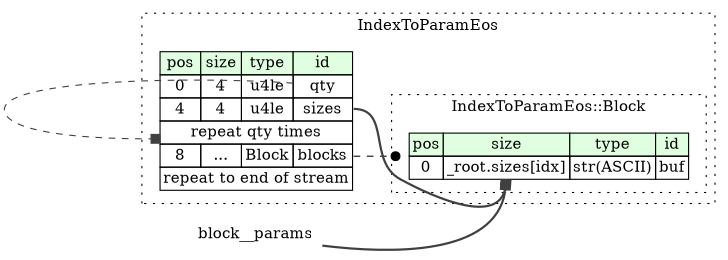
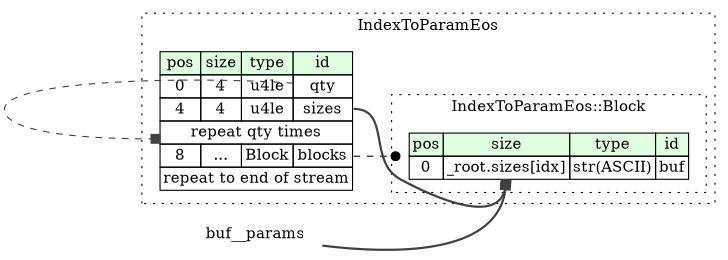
node "block__params": label "block__params" -> "buf__params"
